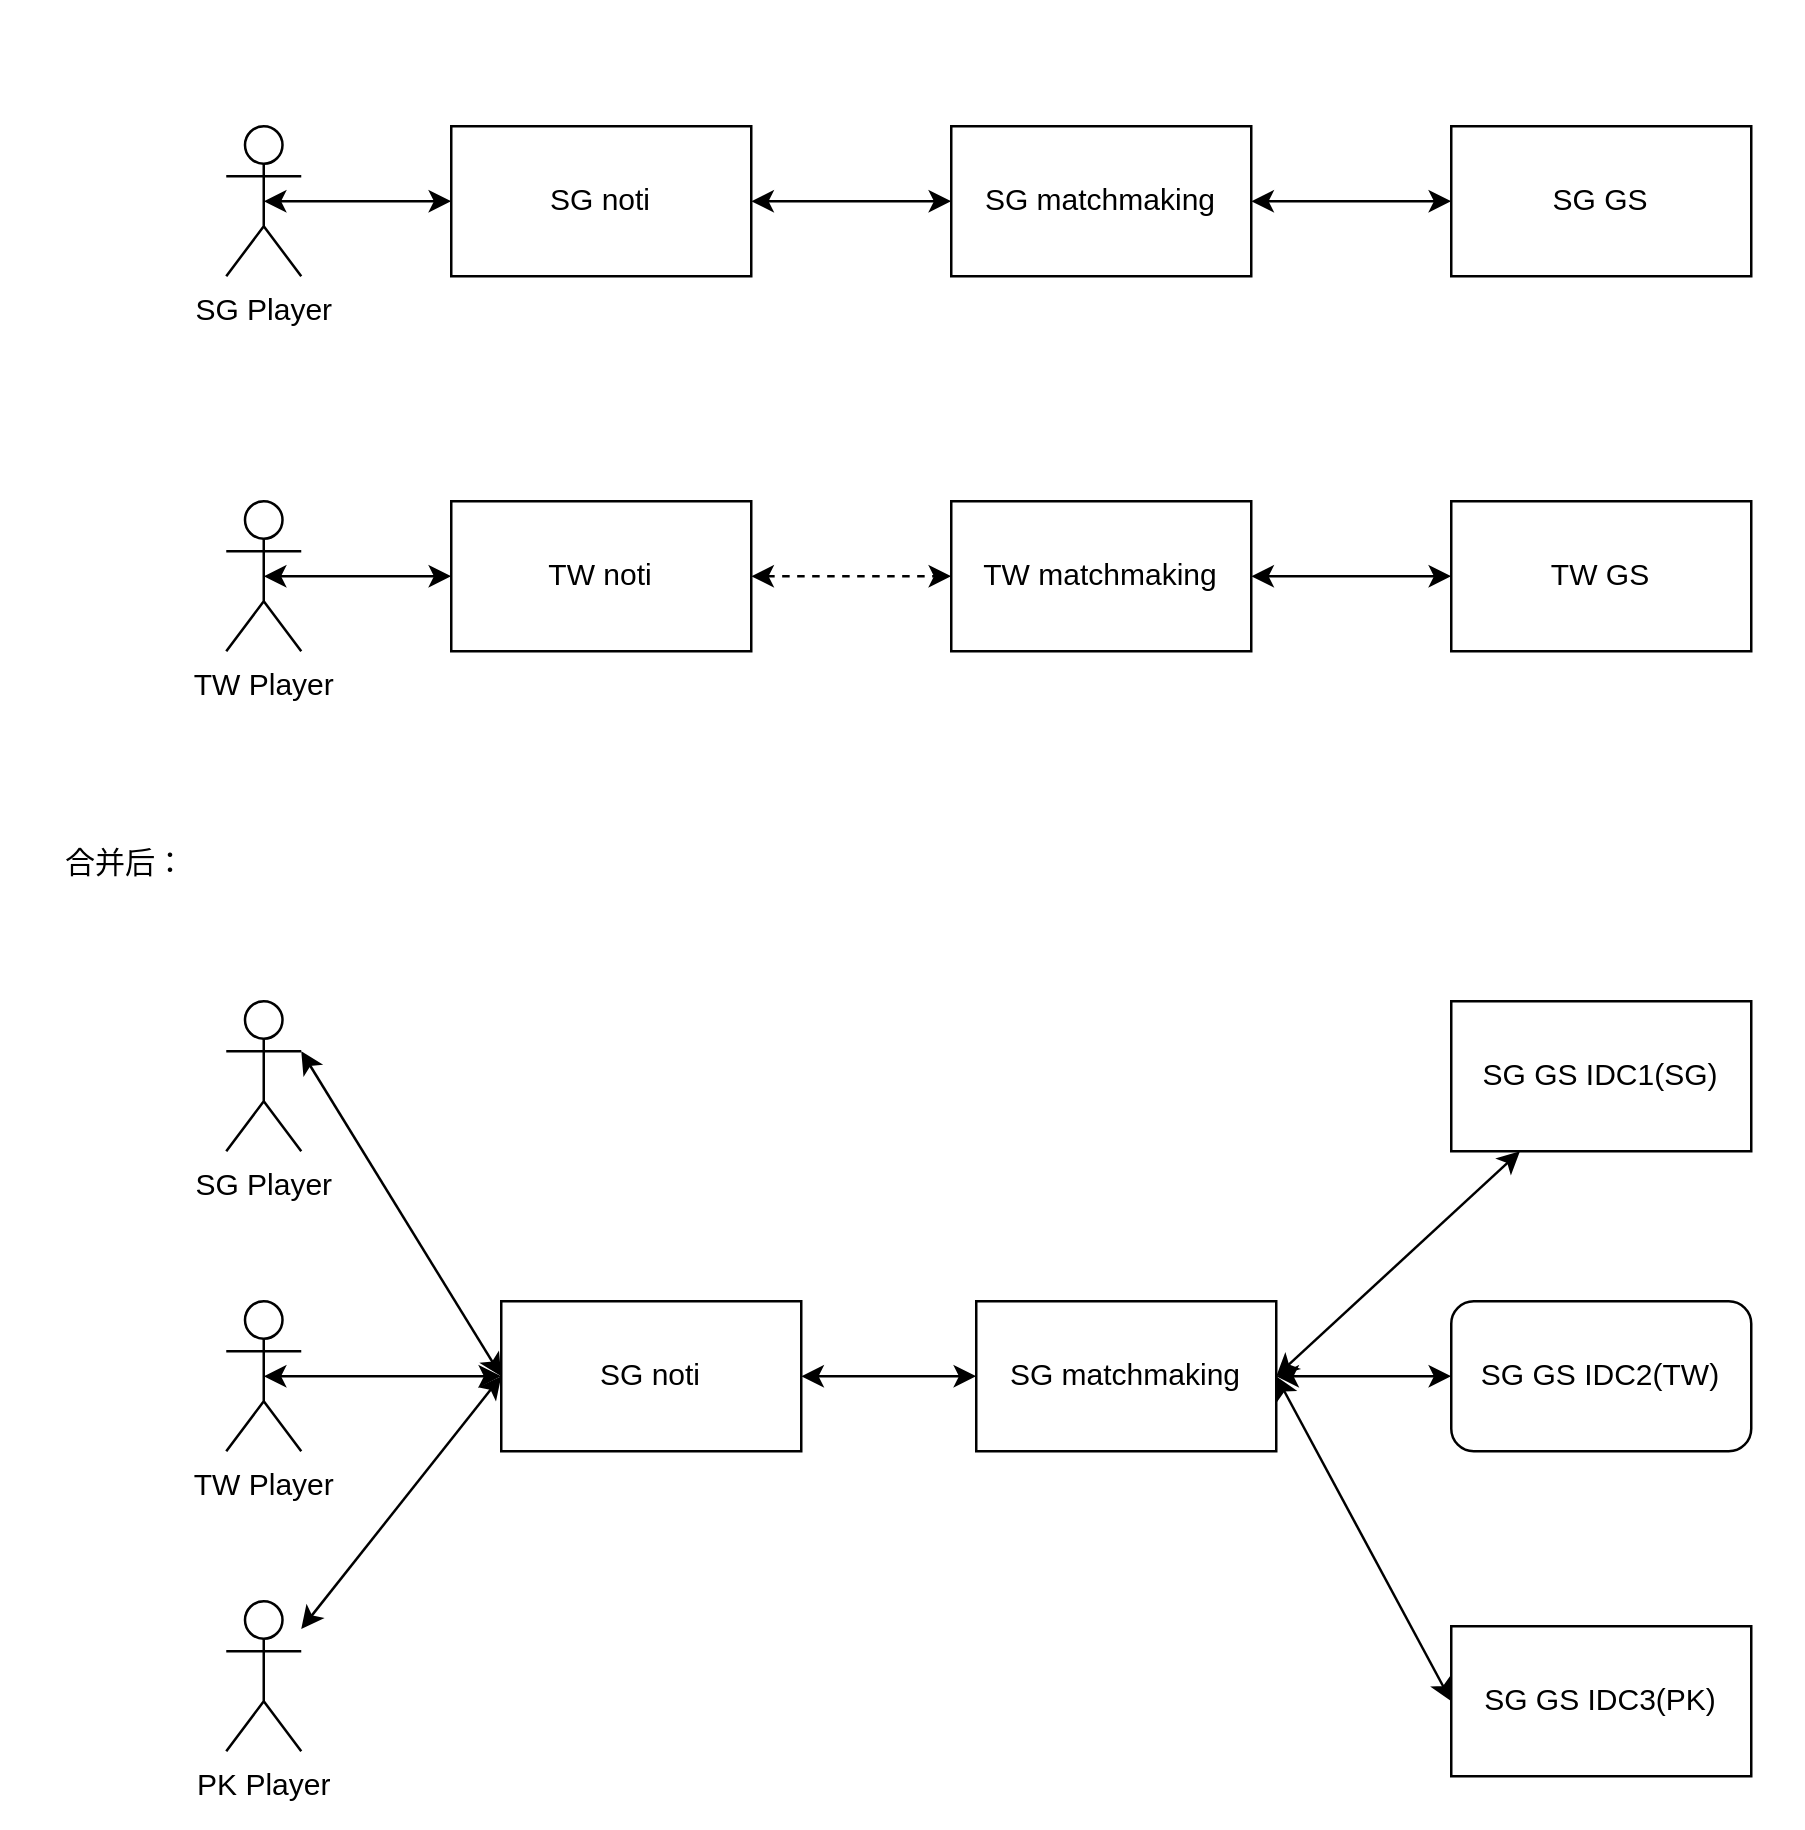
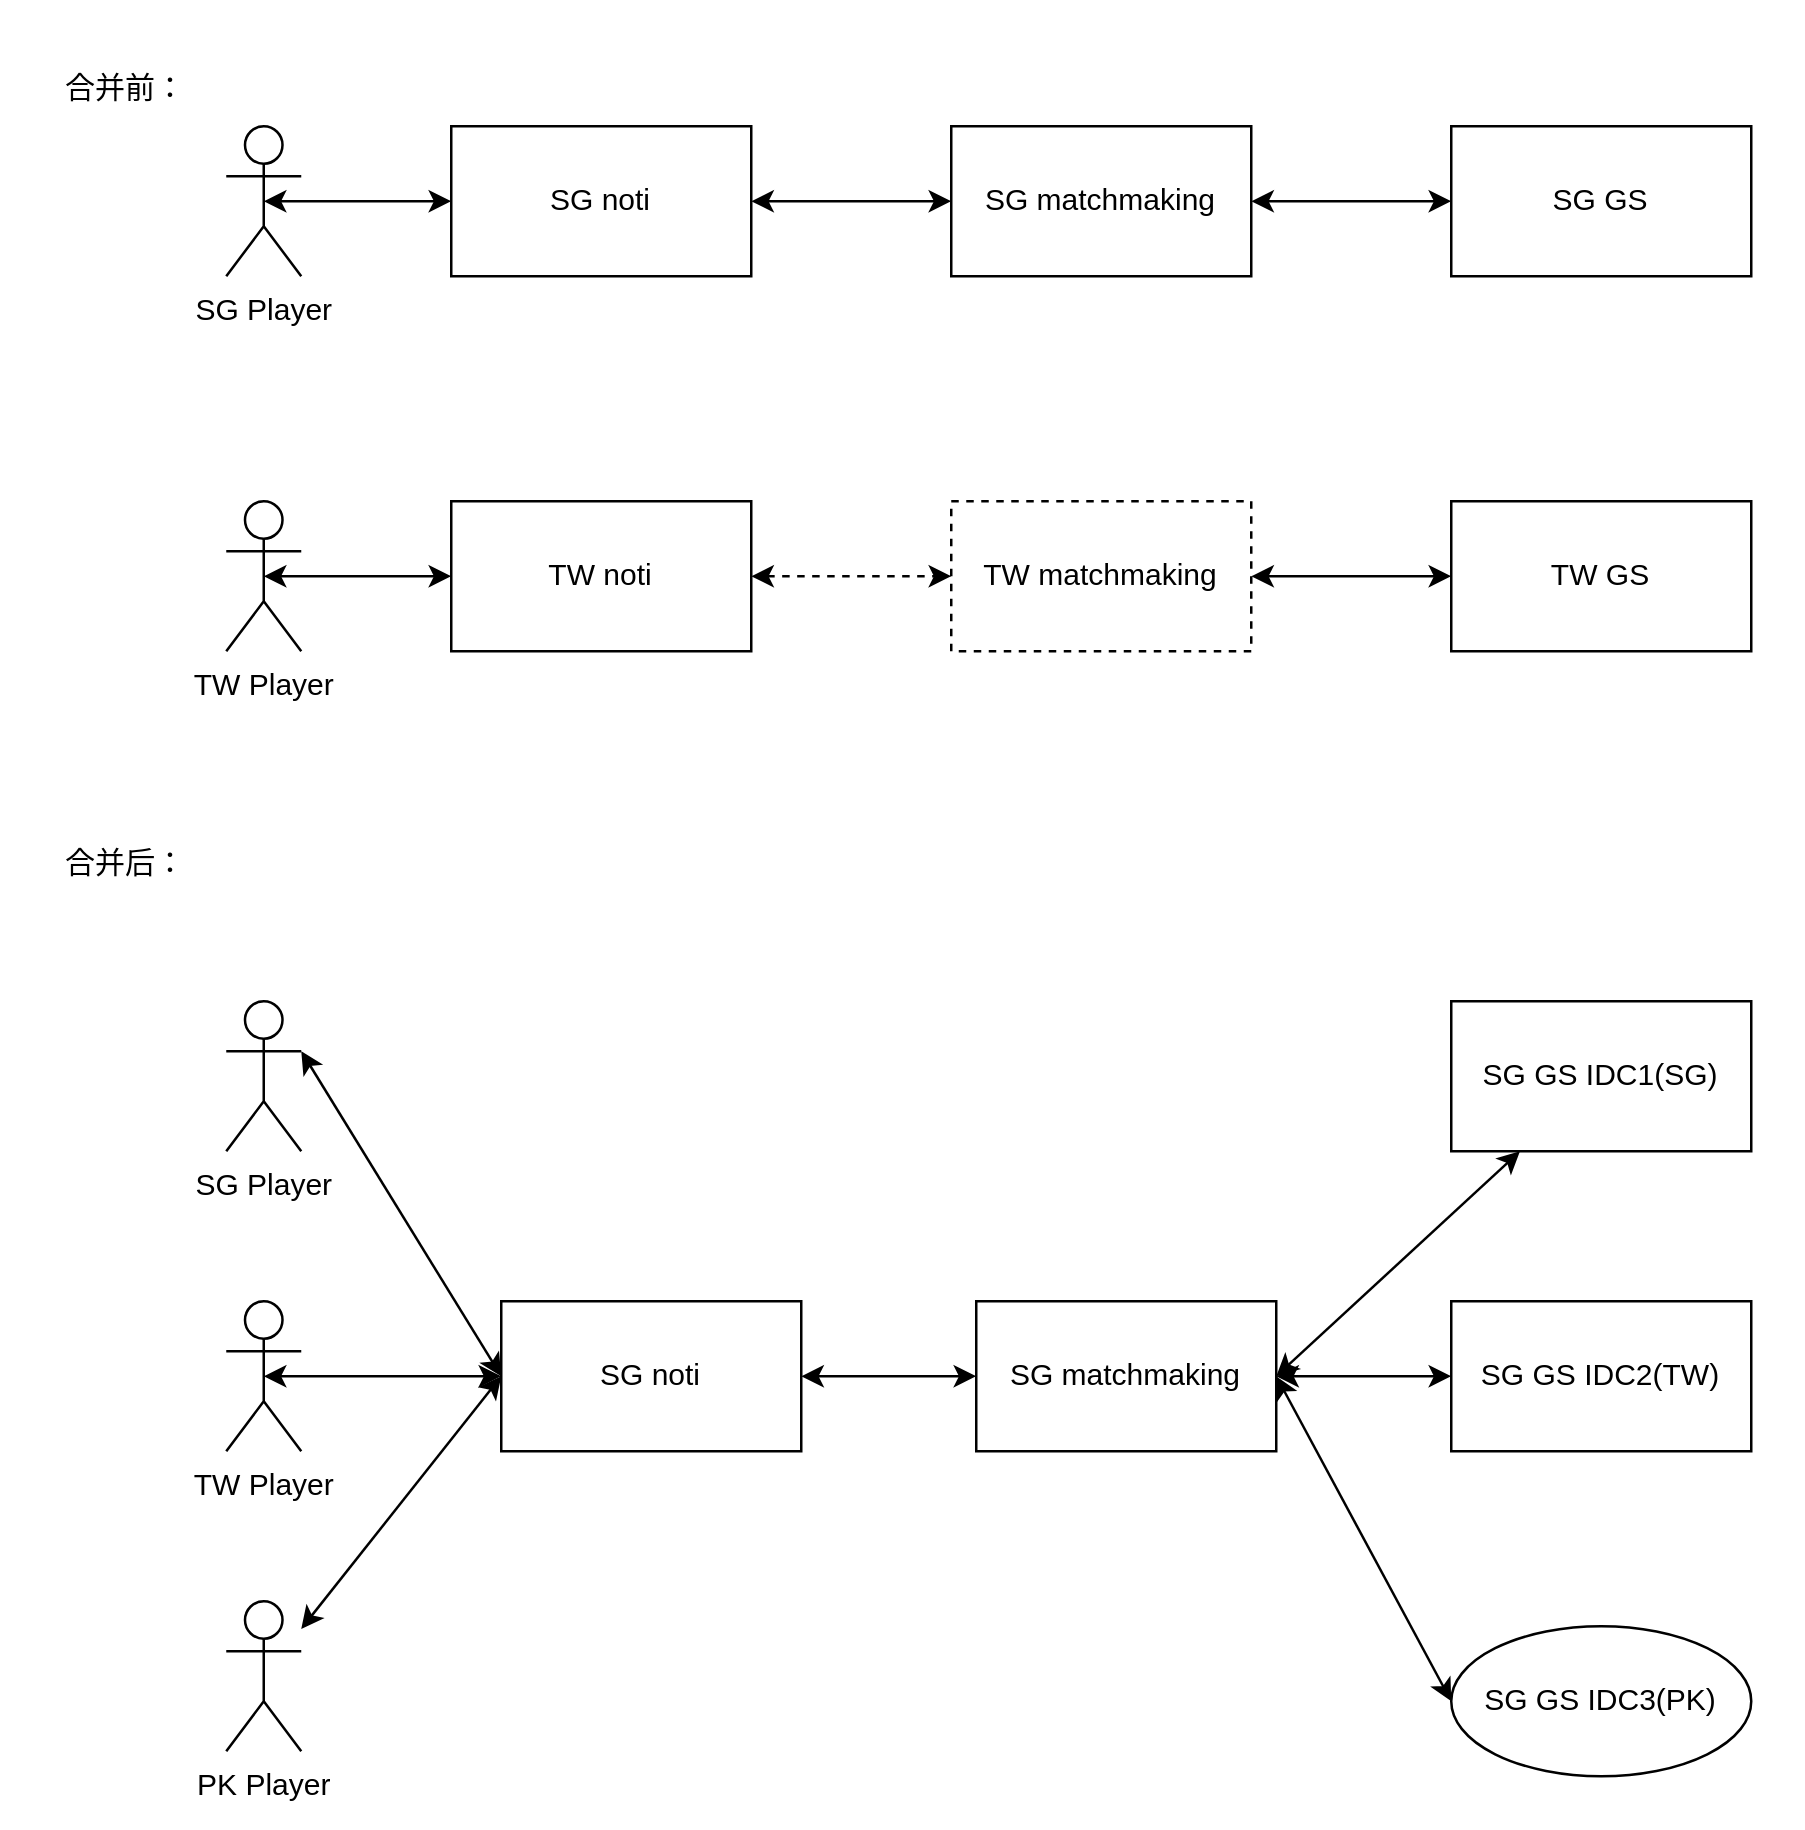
node "合并前：": added
node "TW matchmaking": style solid -> dashed
node "SG GS IDC2(TW)": shape rounded rectangle -> rectangle
node "SG GS IDC3(PK)": shape rectangle -> ellipse
